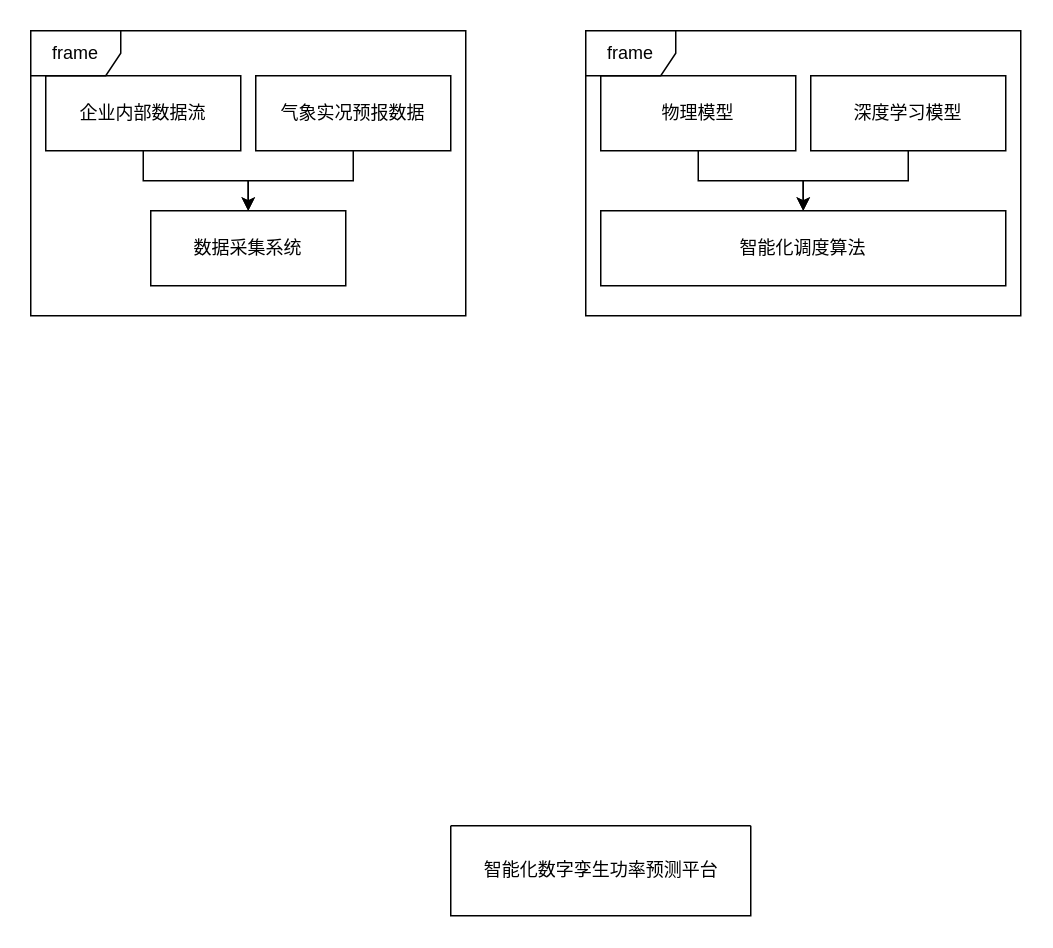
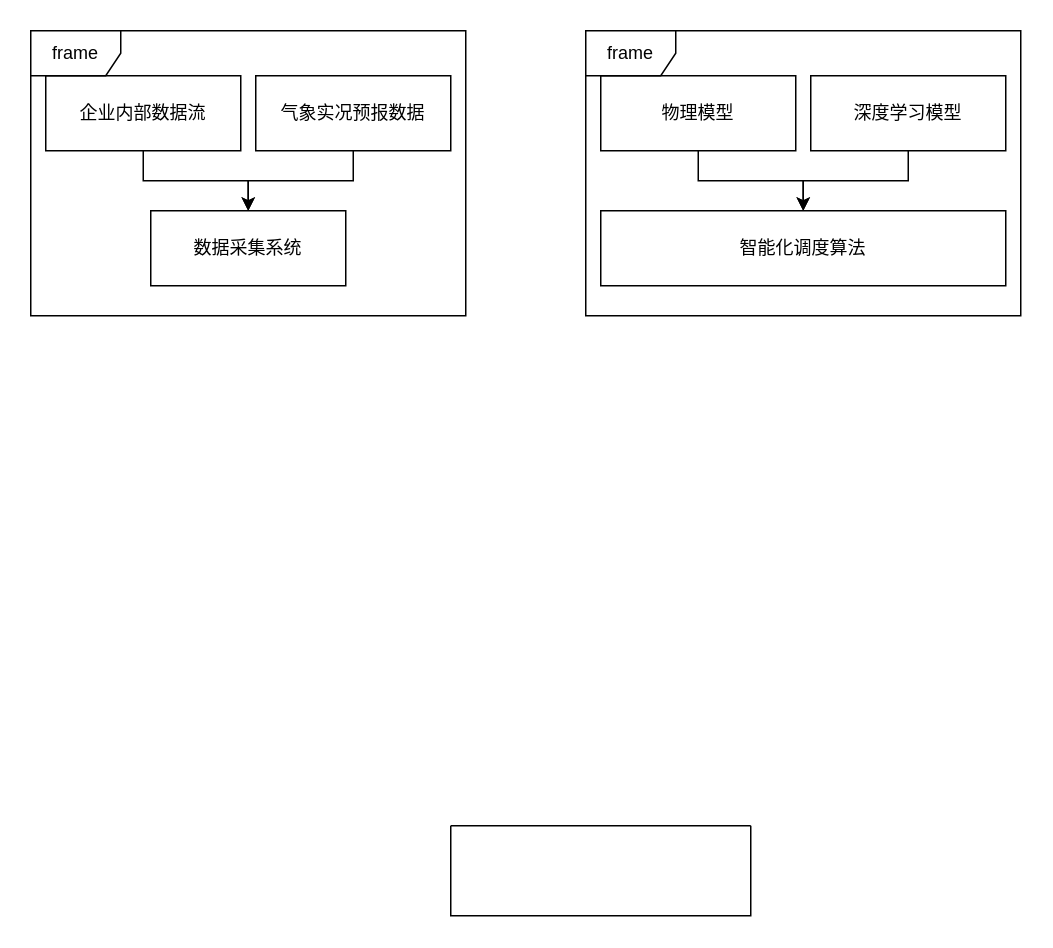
node "智能化数字孪生功率预测平台": removed
